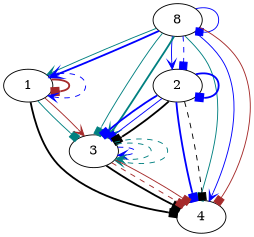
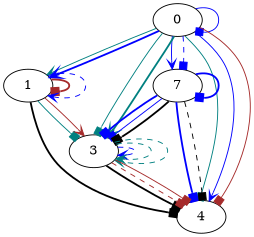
node "8": label "8" -> "0"
node "2": label "2" -> "7"
